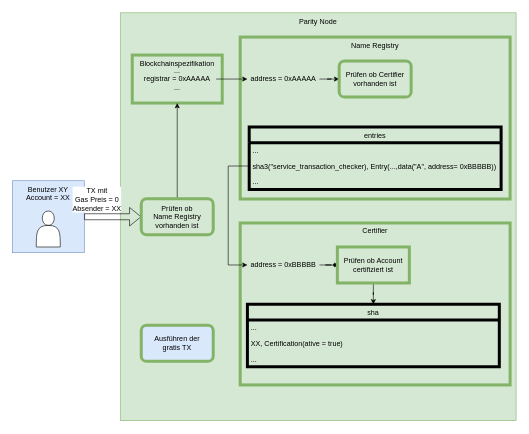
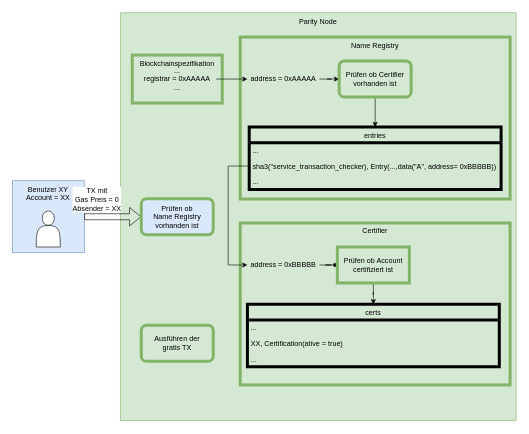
edge "Prüfen ob Name Registry vorhanden ist" -> "Blockchainspezifikation": removed
edge "Prüfen ob Certifier vorhanden ist" -> "entries": added
node "Prüfen ob Name Registry vorhanden ist": fillcolor #d5e8d4 -> #dae8fc
node "sha": label "sha" -> "certs"
node "Ausführen der gratis TX": fillcolor #dae8fc -> #d5e8d4
